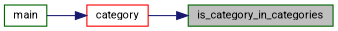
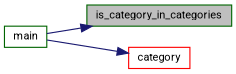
edge "category" -> "is_category_in_categories": now "main" -> "is_category_in_categories"
